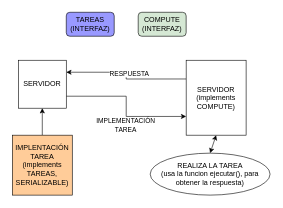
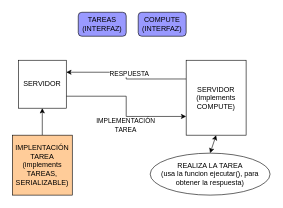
node "TAREAS (INTERFAZ)": moved (90, 24) -> (102, 24)
node "COMPUTE (INTERFAZ)": fillcolor #d5e8d4 -> #9999ff
